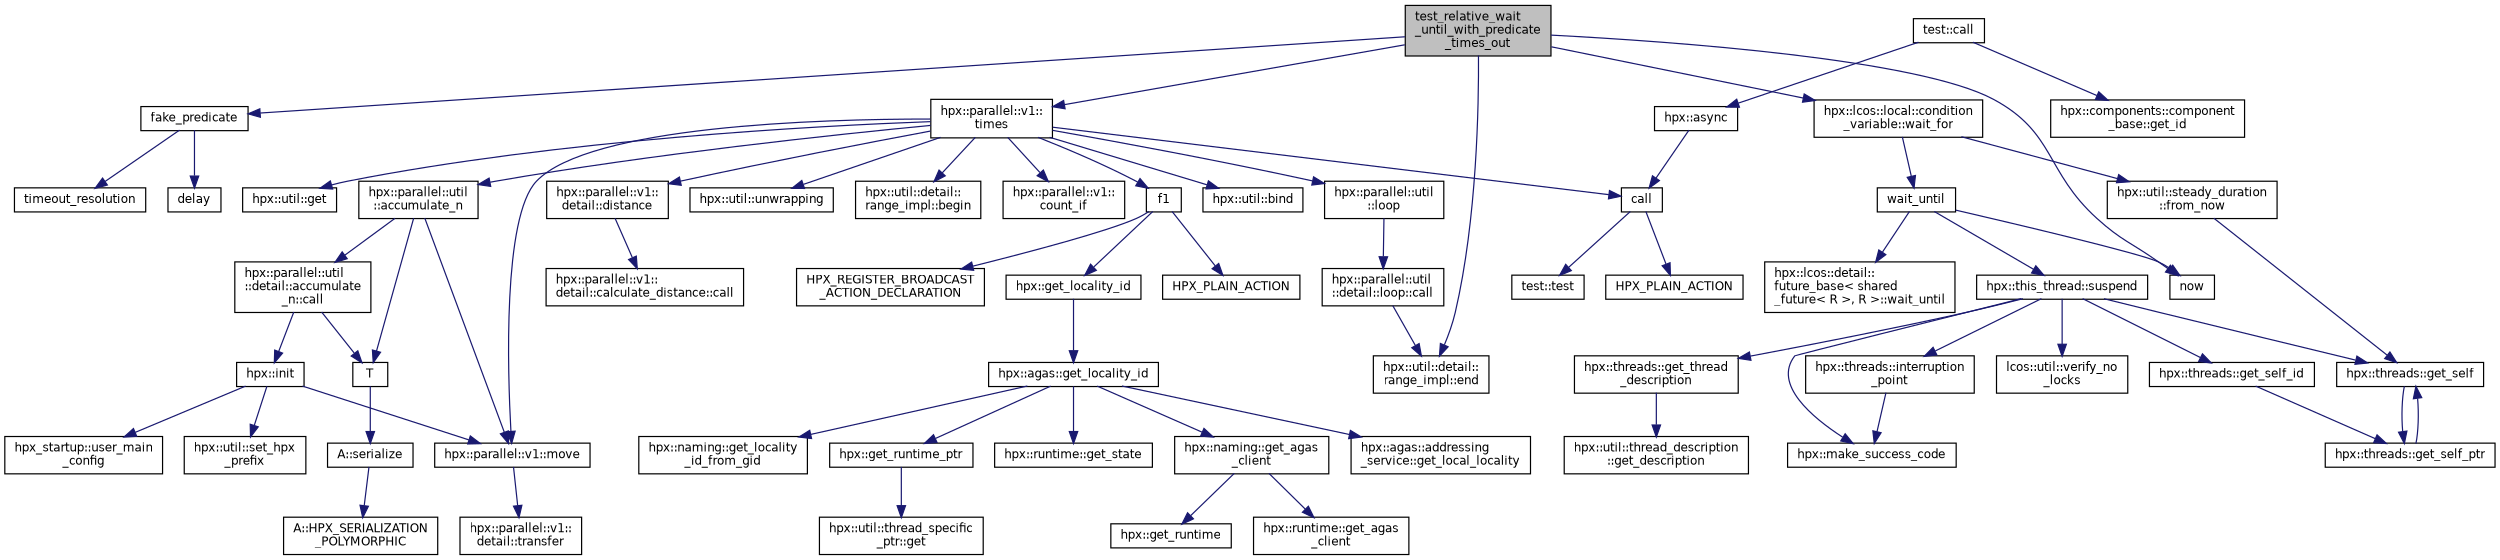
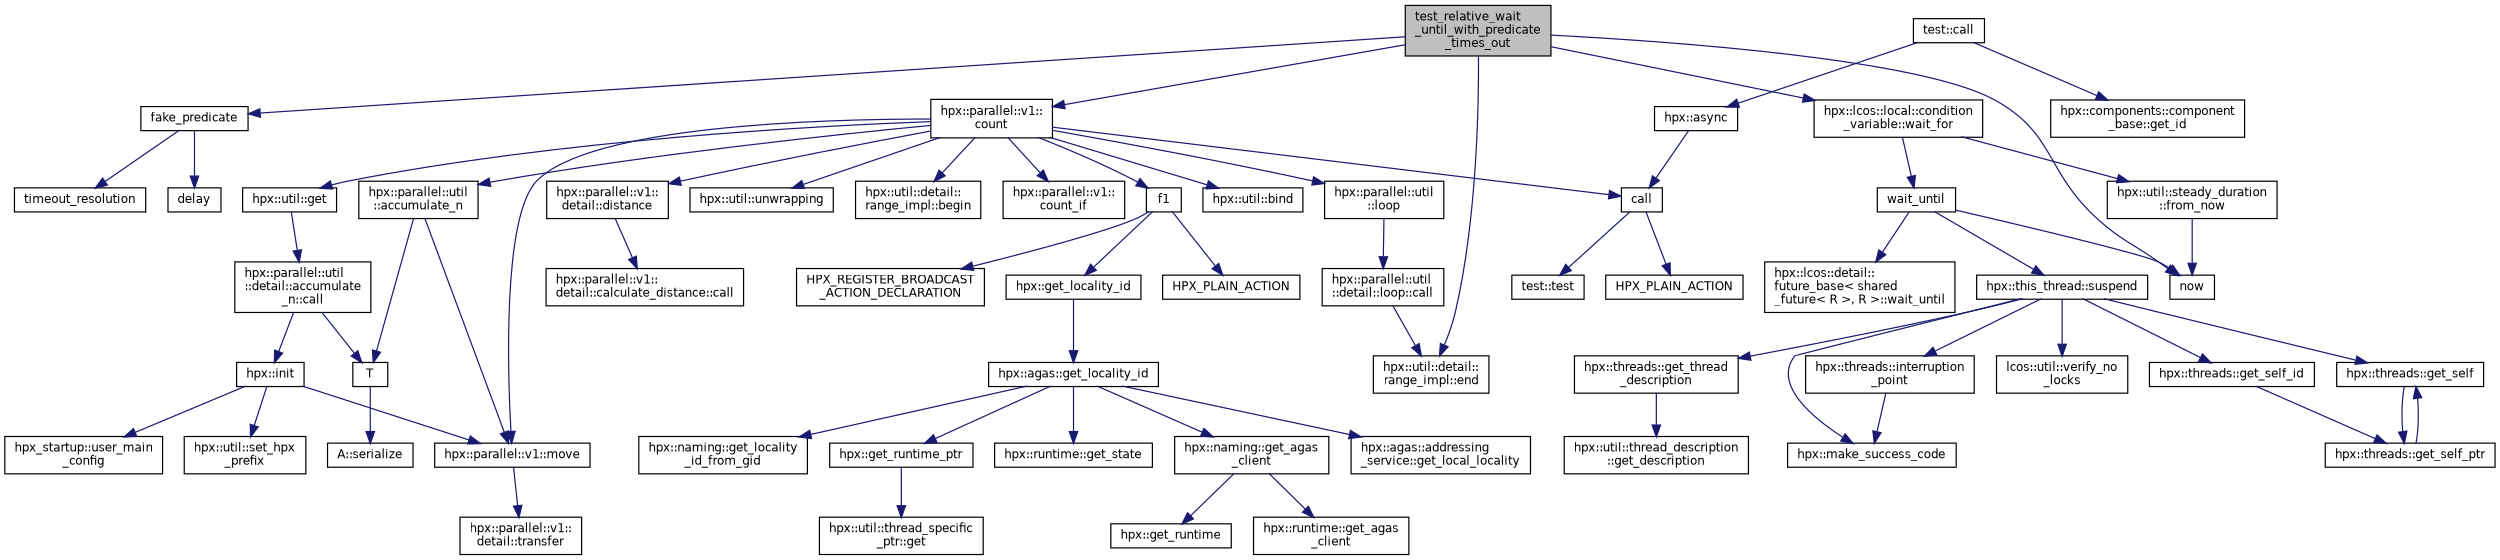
node "hpx::parallel::v1:: times": label "hpx::parallel::v1:: times" -> "hpx::parallel::v1:: count"
edge "hpx::parallel::util ::accumulate_n" -> "hpx::parallel::util ::detail::accumulate _n::call": now "hpx::util::get" -> "hpx::parallel::util ::detail::accumulate _n::call"
edge "hpx::util::steady_duration ::from_now" -> "hpx::threads::get_self": now "hpx::util::steady_duration ::from_now" -> "now"
node "A::HPX_SERIALIZATION _POLYMORPHIC": removed
